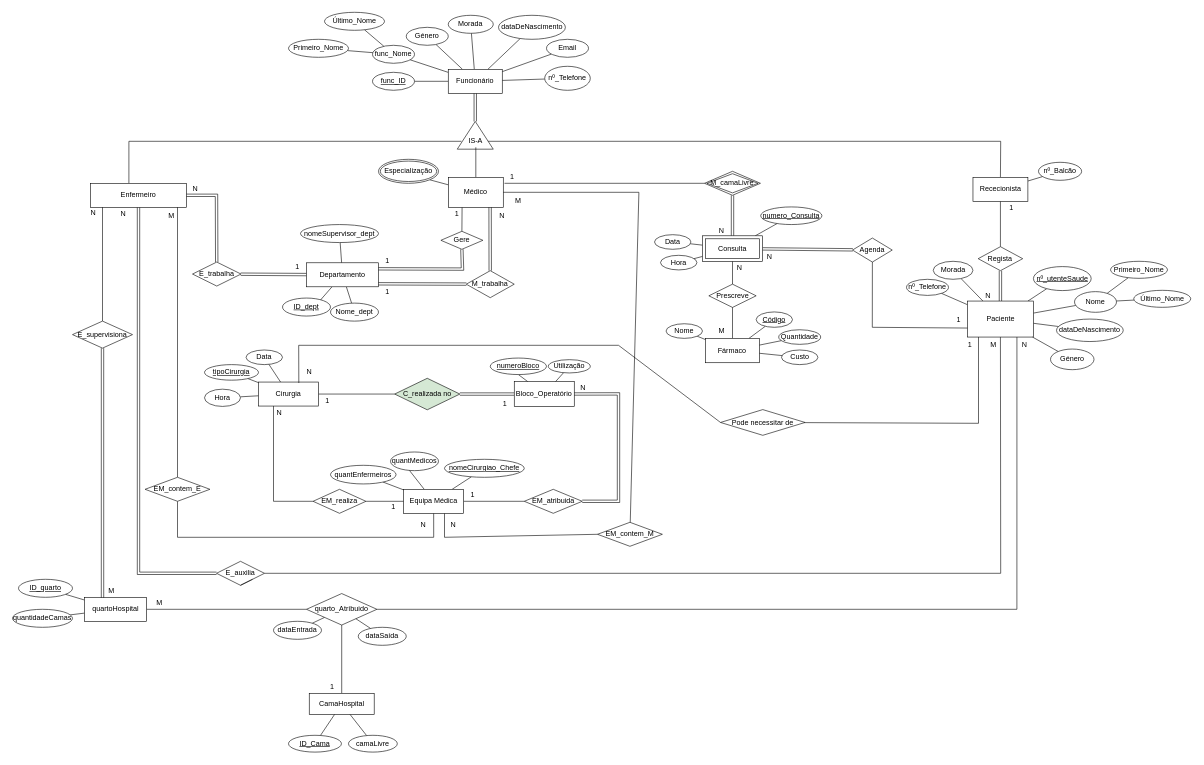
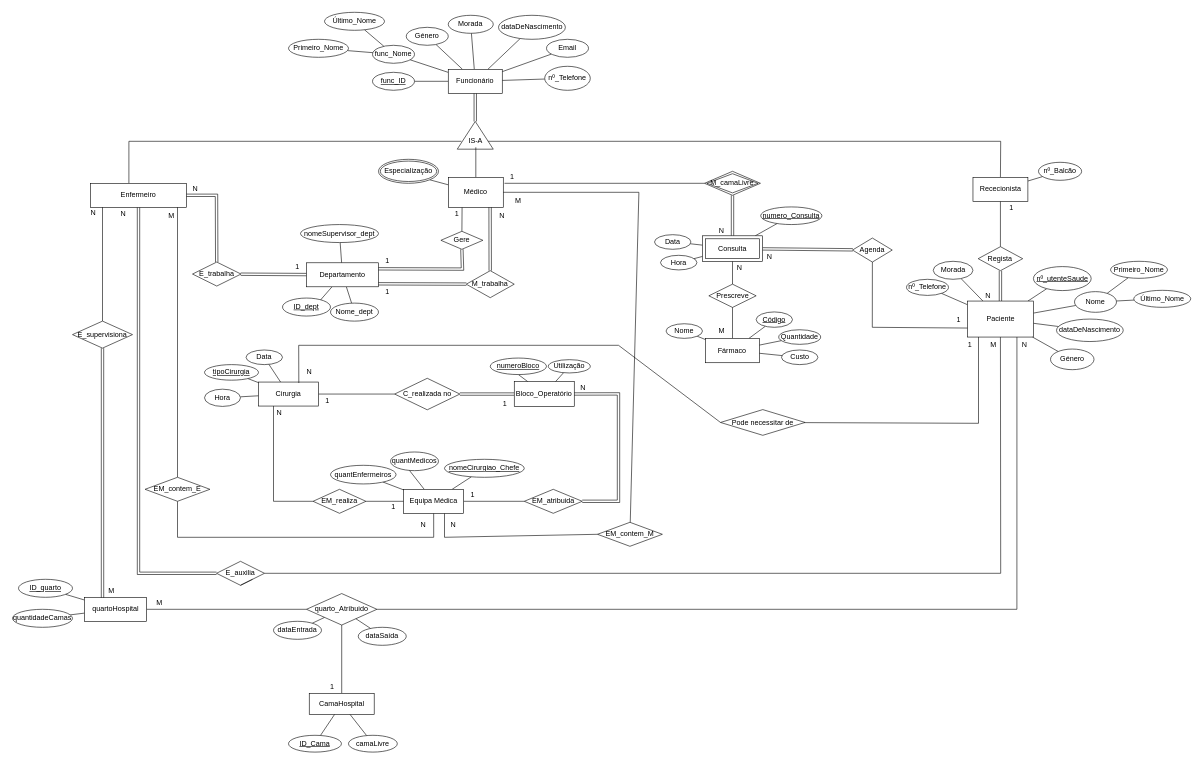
node "C_realizada no": fillcolor #d5e8d4 -> #ffffff
